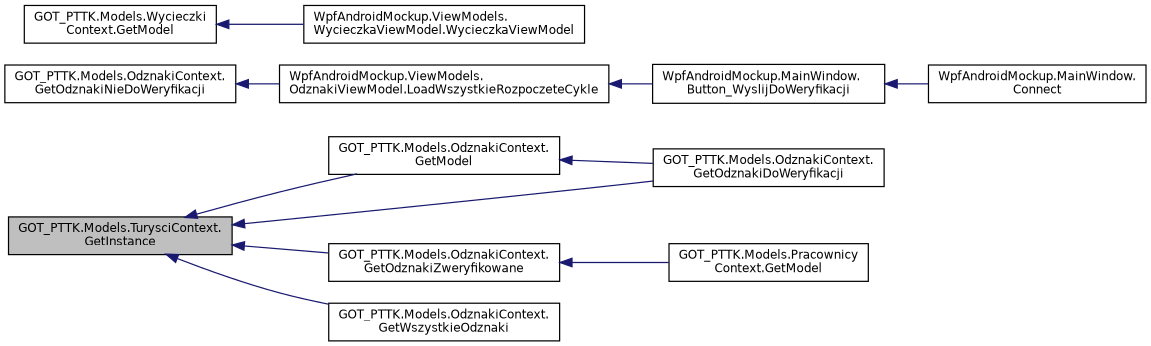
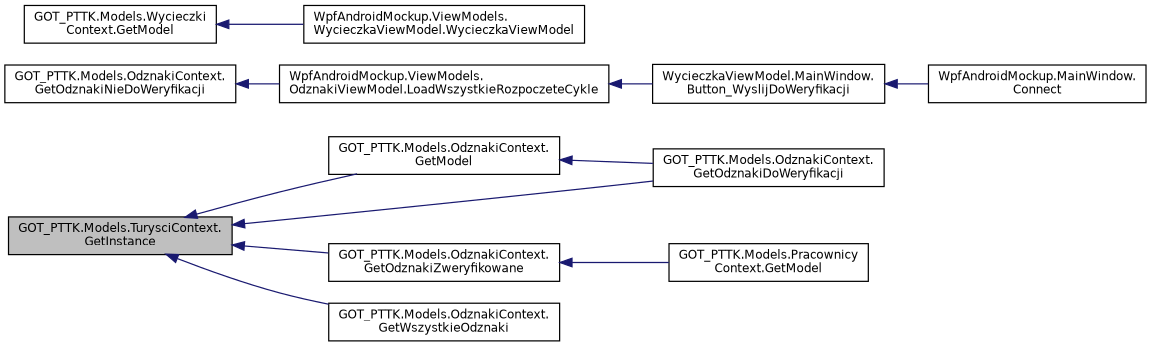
node "WpfAndroidMockup.MainWindow. Button_WyslijDoWeryfikacji": label "WpfAndroidMockup.MainWindow. Button_WyslijDoWeryfikacji" -> "WycieczkaViewModel.MainWindow. Button_WyslijDoWeryfikacji"
